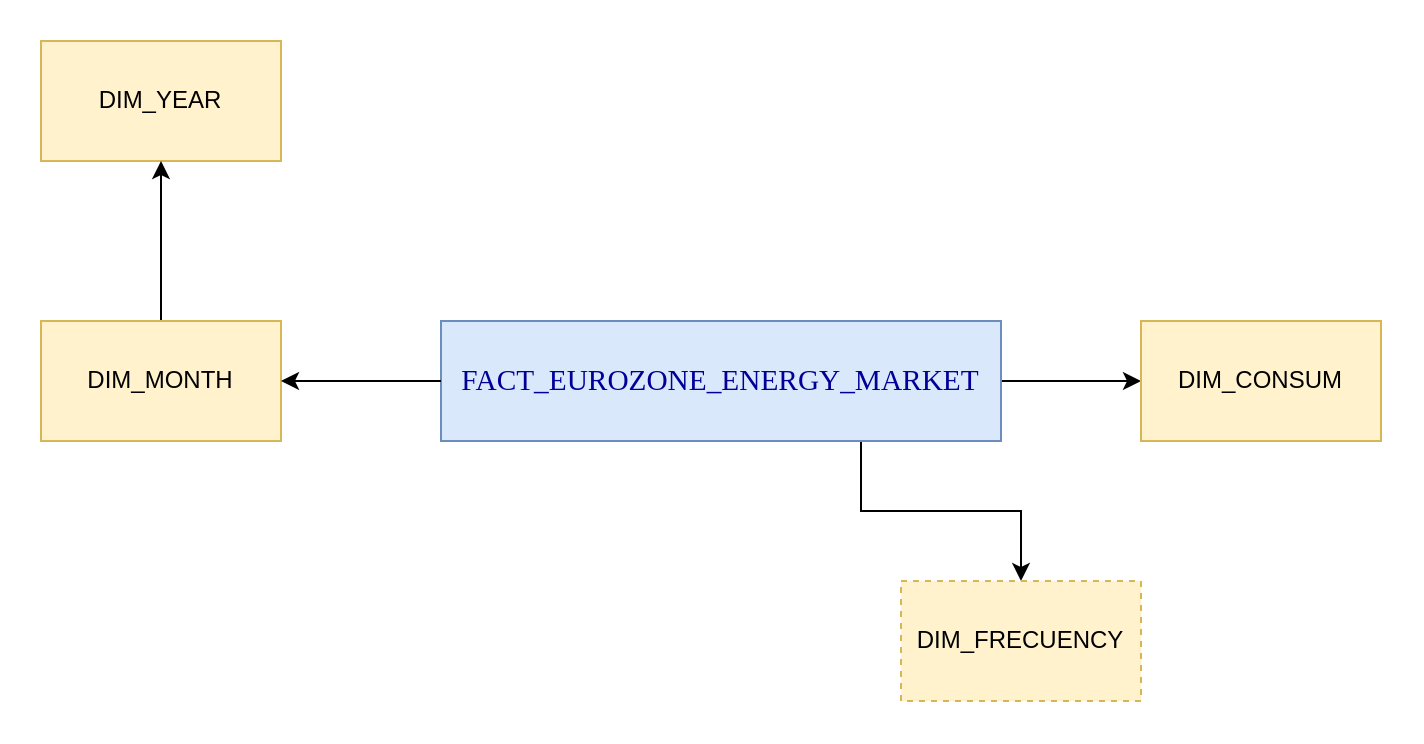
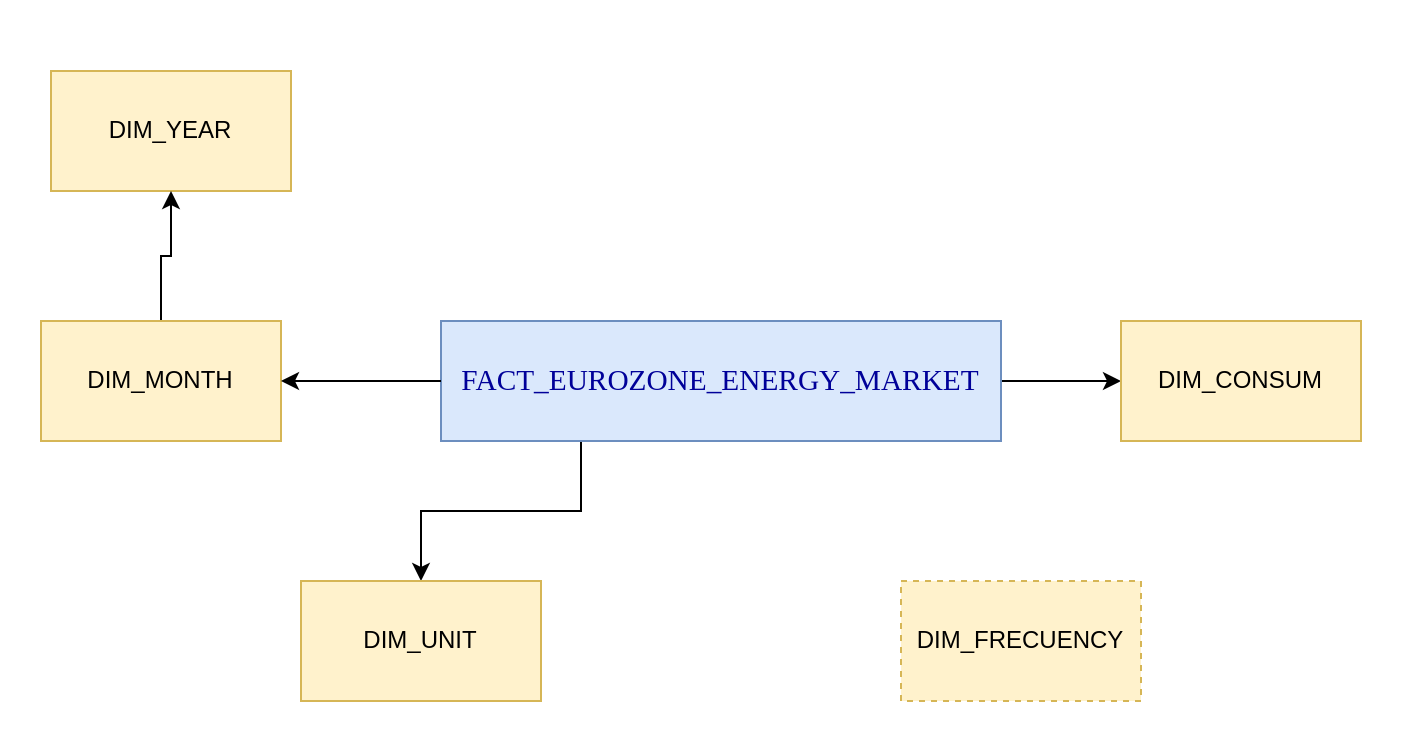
node "DIM_YEAR": moved (161, 101) -> (171, 131)
node "DIM_CONSUM": moved (1261, 381) -> (1241, 381)
edge "FACT_EUROZONE_ENERGY_MARKET" -> "DIM_UNIT": added
edge "FACT_EUROZONE_ENERGY_MARKET" -> "DIM_FRECUENCY": removed
node "DIM_UNIT": added
